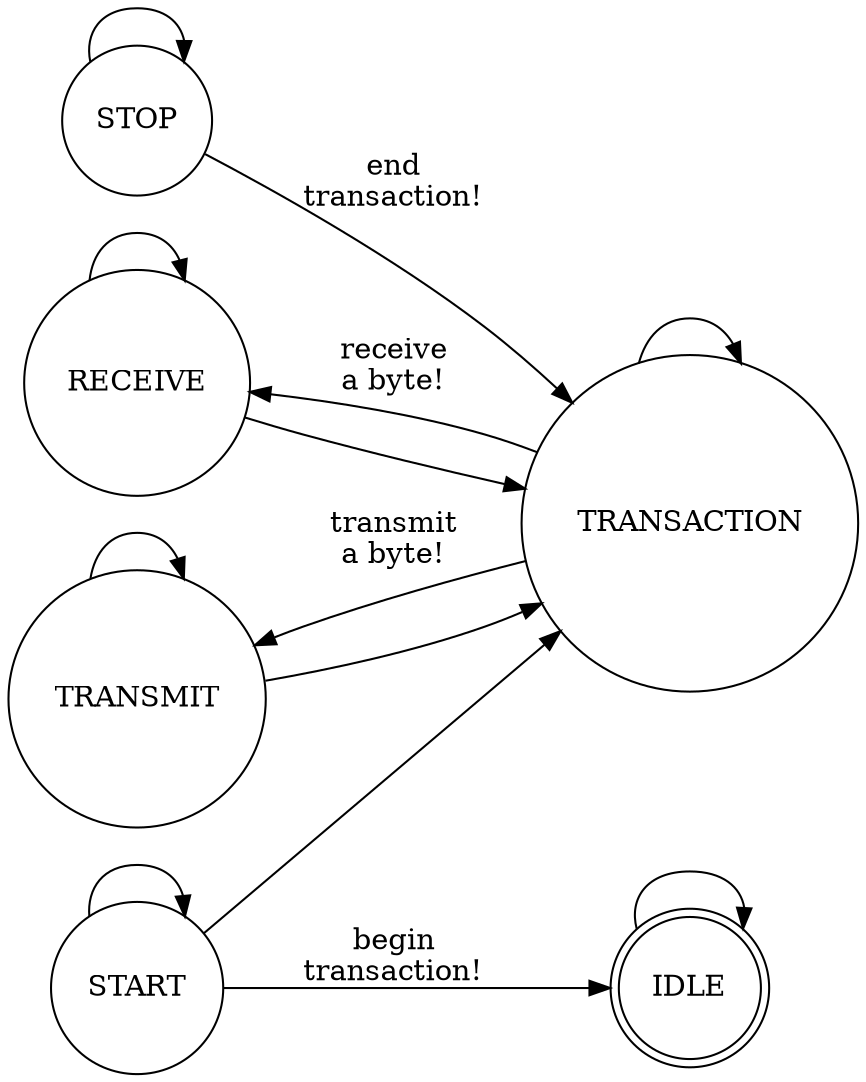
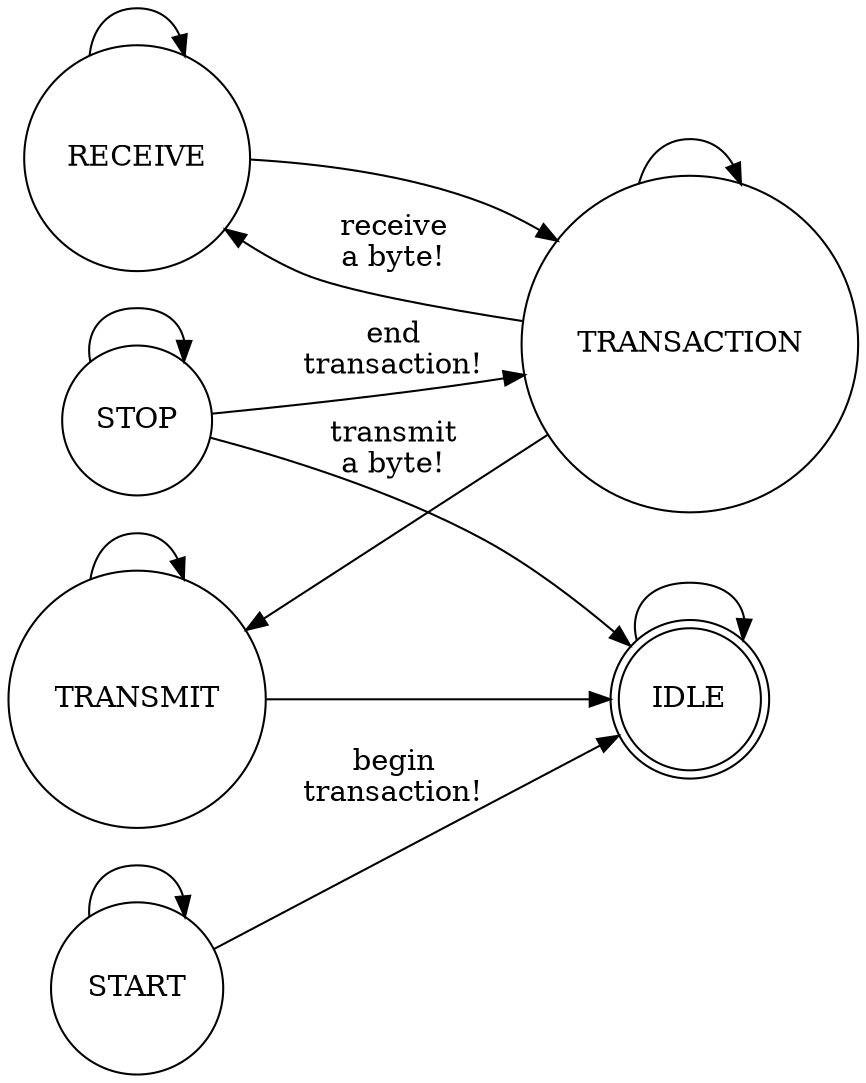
edge "STOP" -> "IDLE": added
edge "TRANSMIT" -> "TRANSACTION": now "TRANSMIT" -> "IDLE"
edge "START" -> "TRANSACTION": removed
